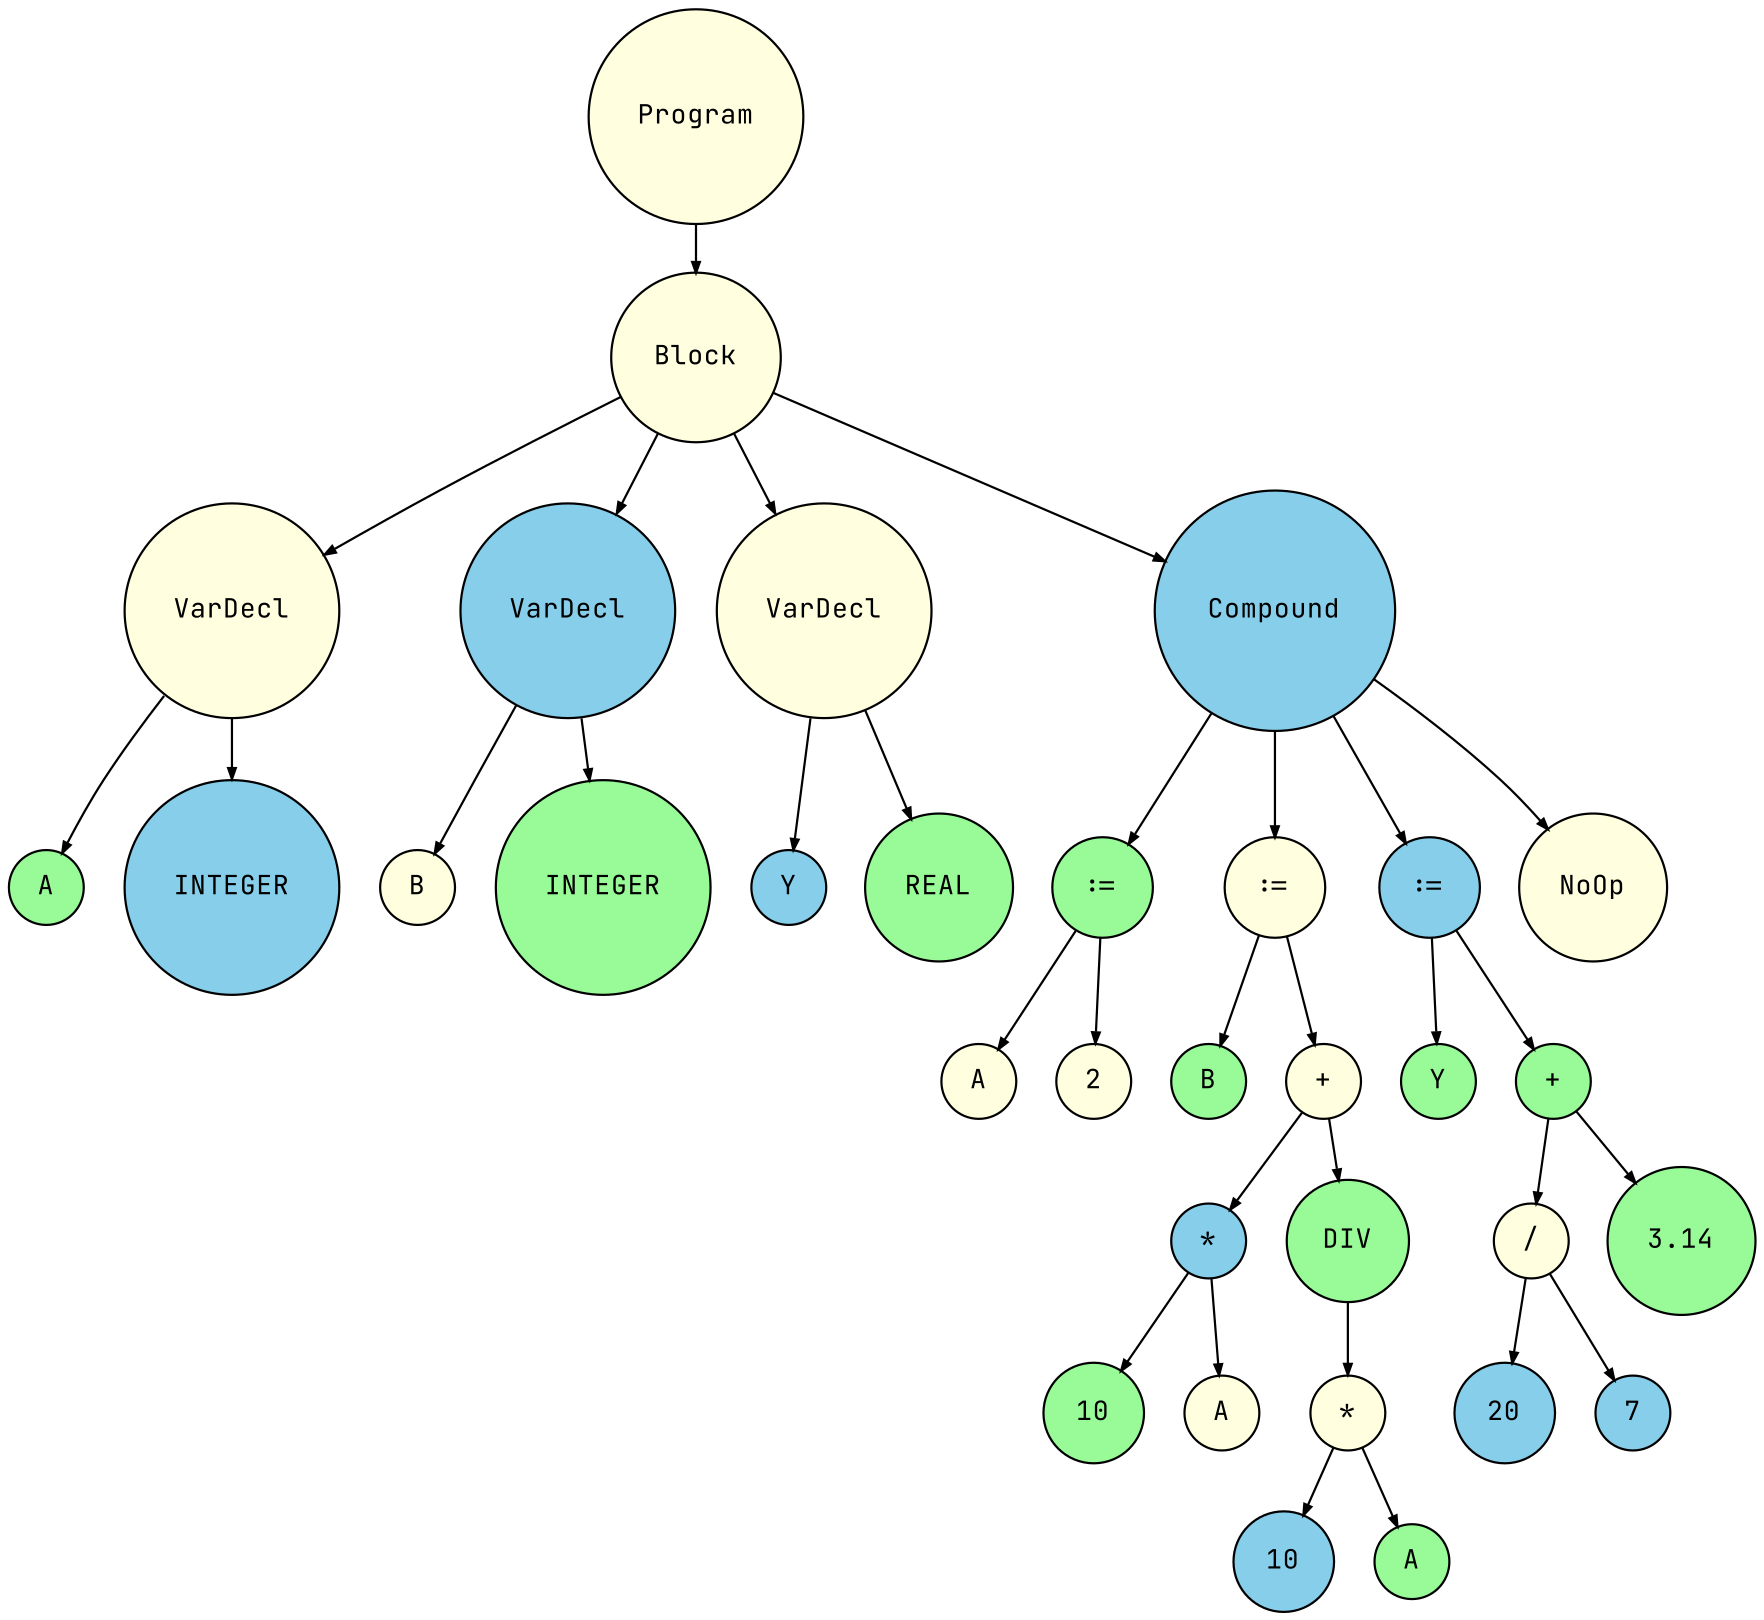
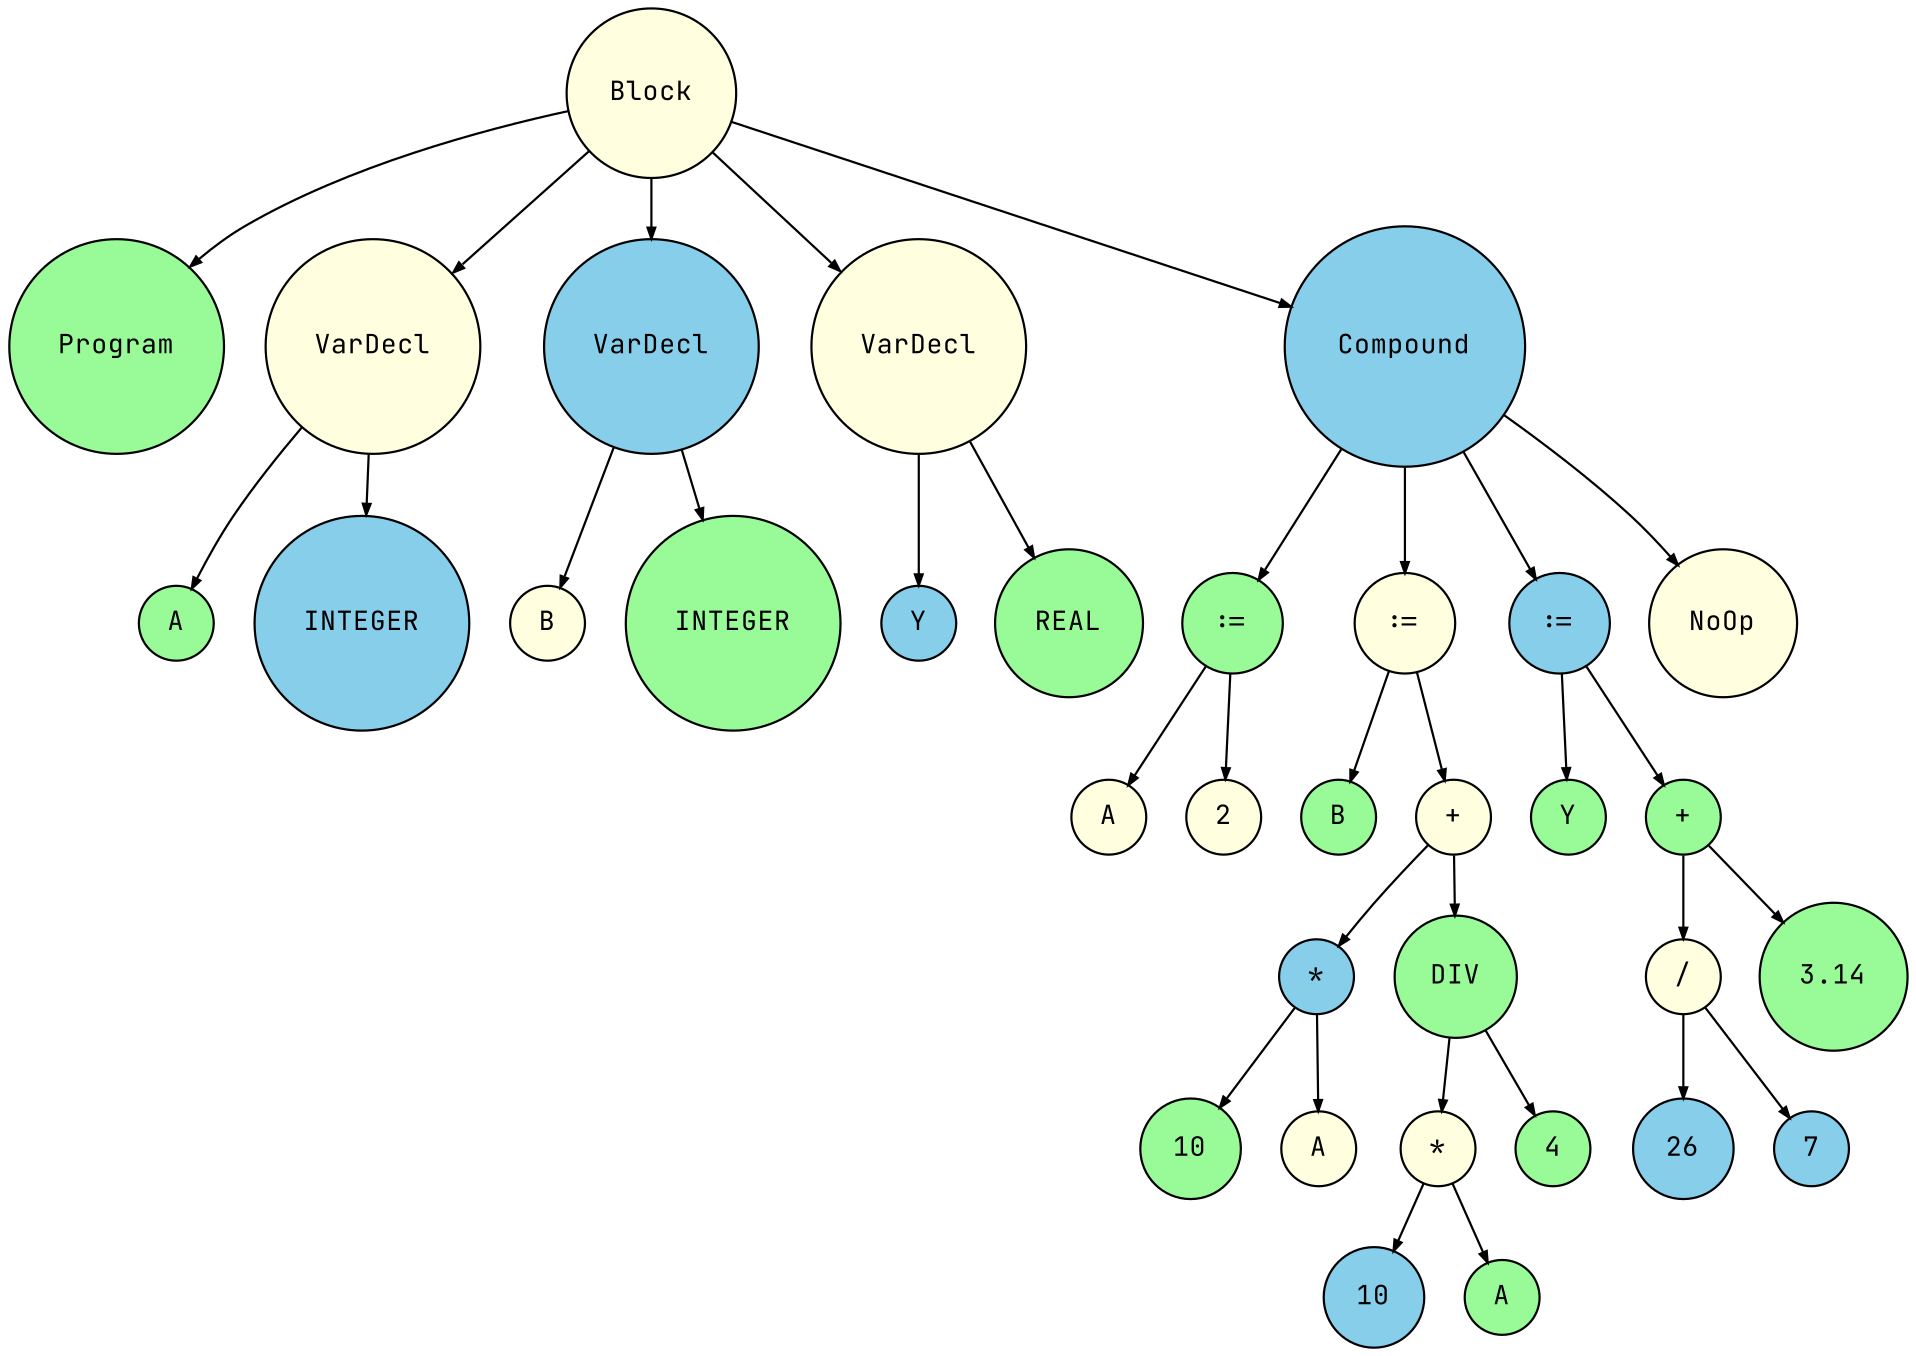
node "Program": fillcolor lightyellow -> palegreen
edge "Program" -> "Block": reversed
node "4": added
node "20": label "20" -> "26"
